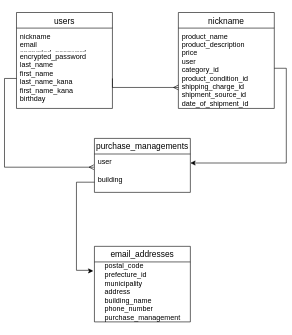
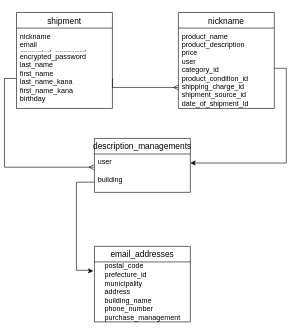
node "users": label "users" -> "shipment"
node "purchase_managements": label "purchase_managements" -> "description_managements"
